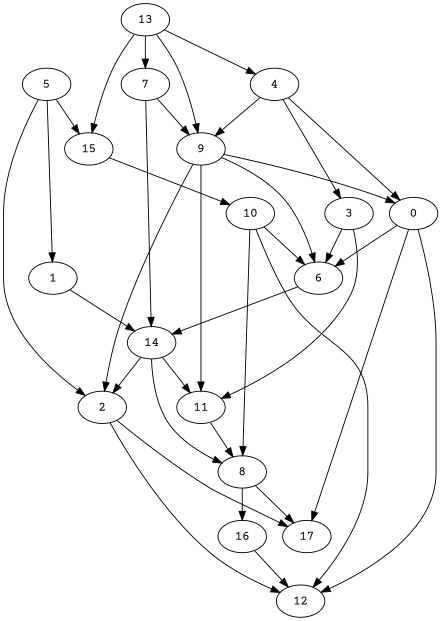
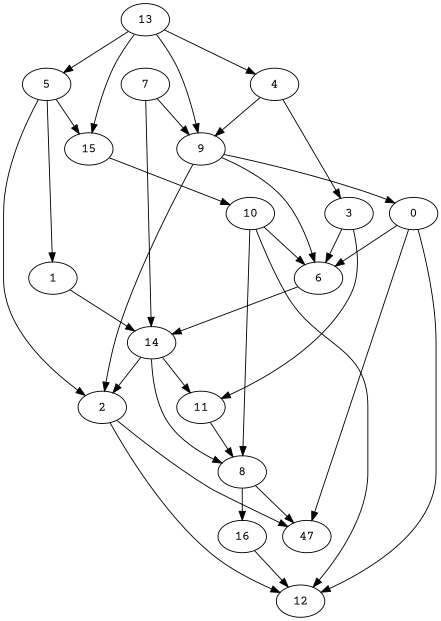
edge "13" -> "7": now "13" -> "5"
edge "4" -> "0": removed
edge "9" -> "11": removed
node "17": label "17" -> "47"
